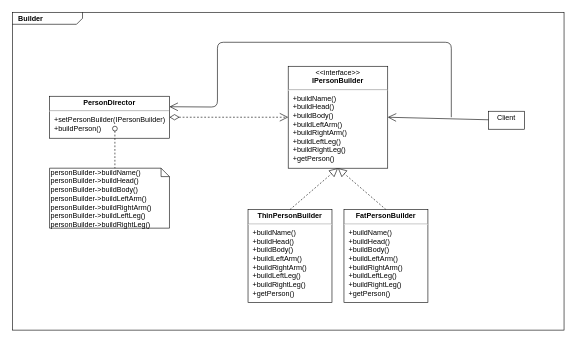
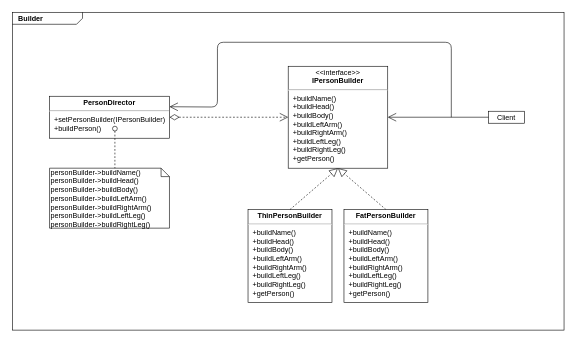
node "Client": size 36x18 -> 36x12
